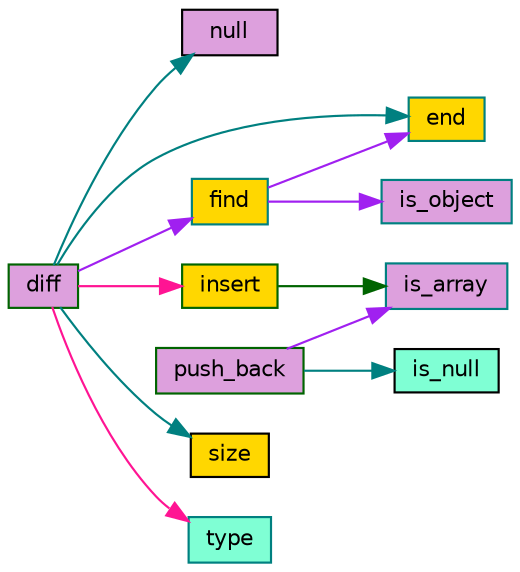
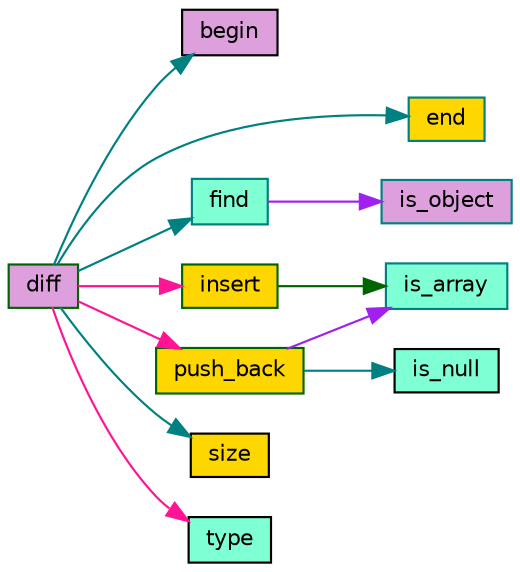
node "null": label "null" -> "begin"
edge "find" -> "end": removed
node "find": fillcolor gold -> aquamarine
edge "diff" -> "find": color purple -> teal
node "is_array": fillcolor plum -> aquamarine
edge "diff" -> "push_back": added
node "push_back": fillcolor plum -> gold
node "type": color teal -> black
